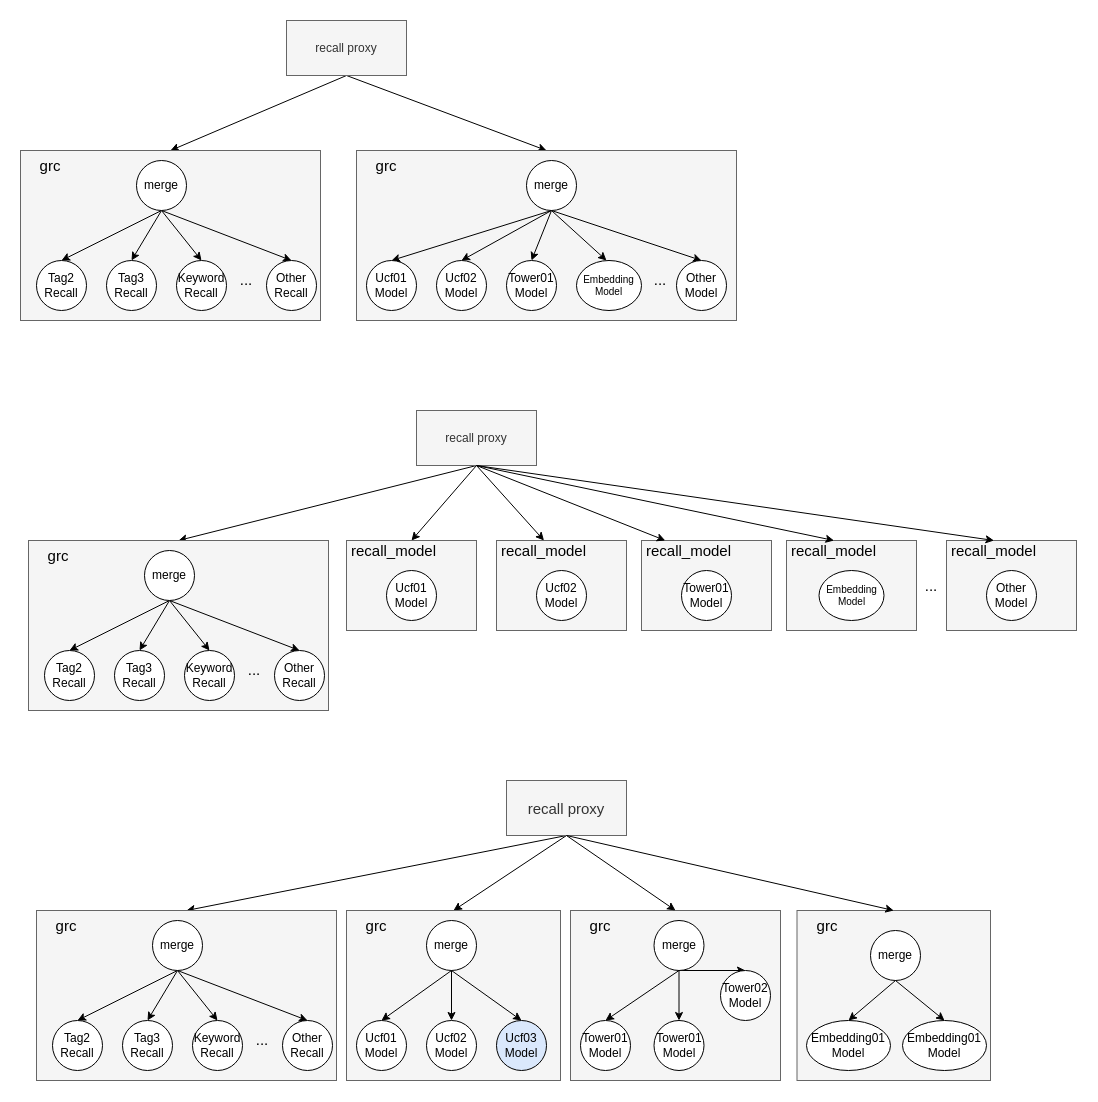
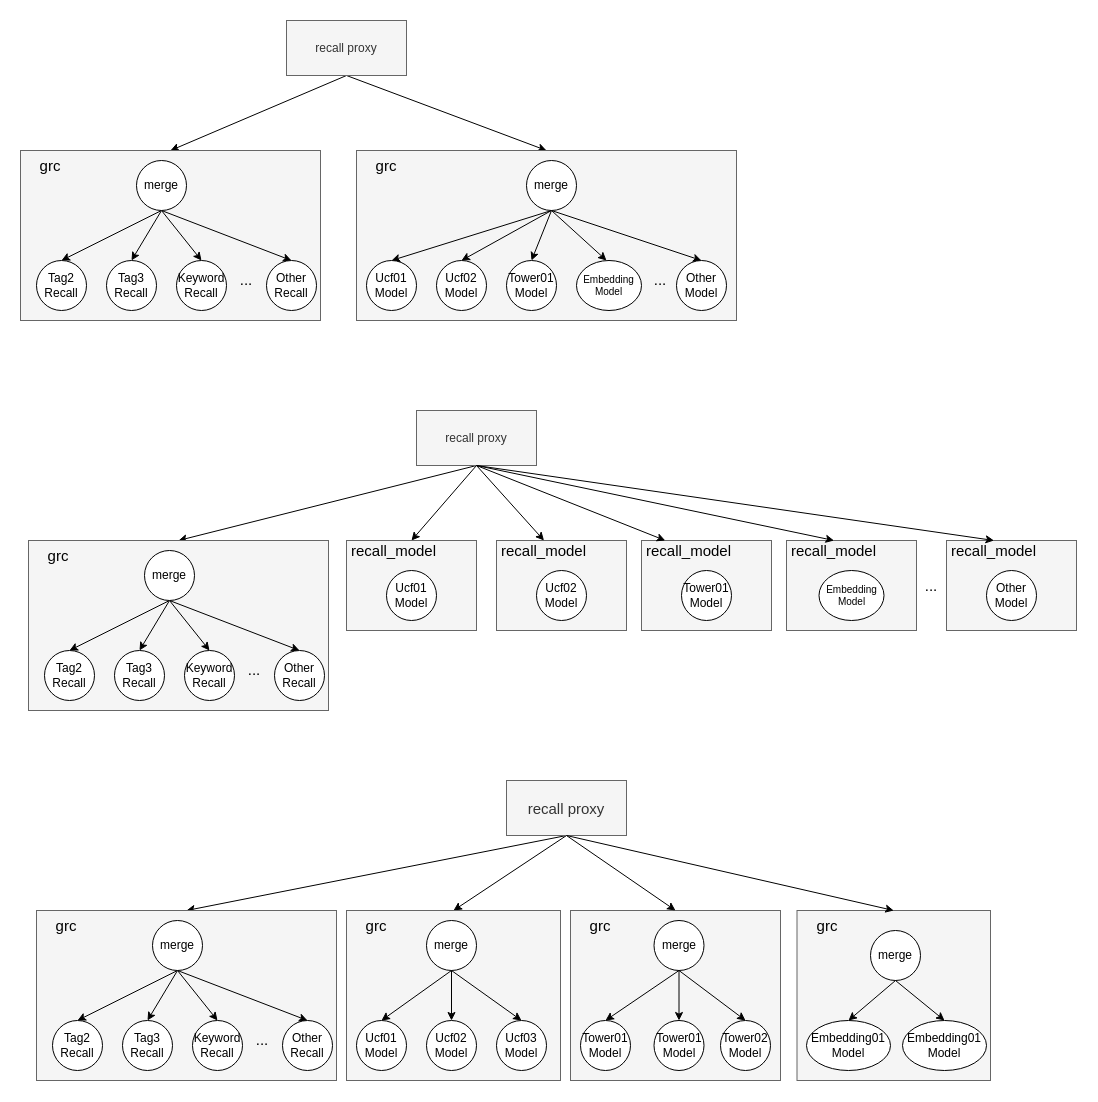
node "Tower02 Model": moved (746, 996) -> (746, 1046)
node "Ucf03 Model": fillcolor #dae8fc -> #ffffff
